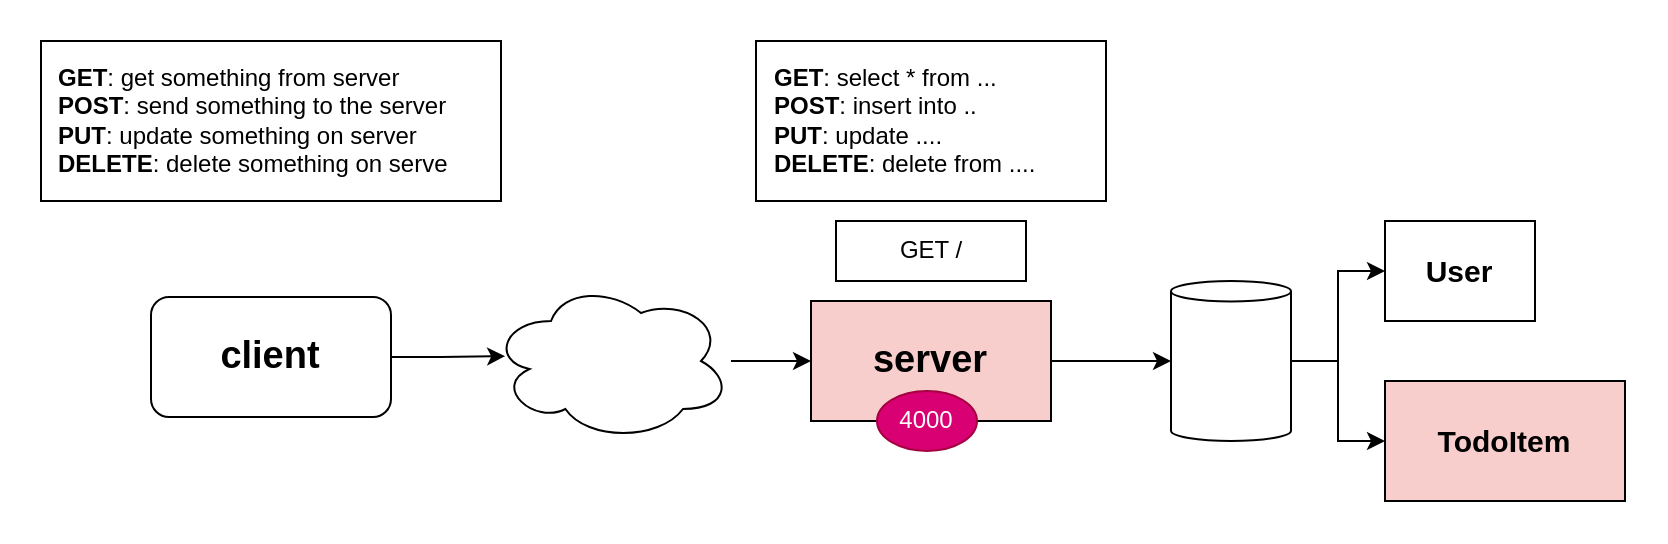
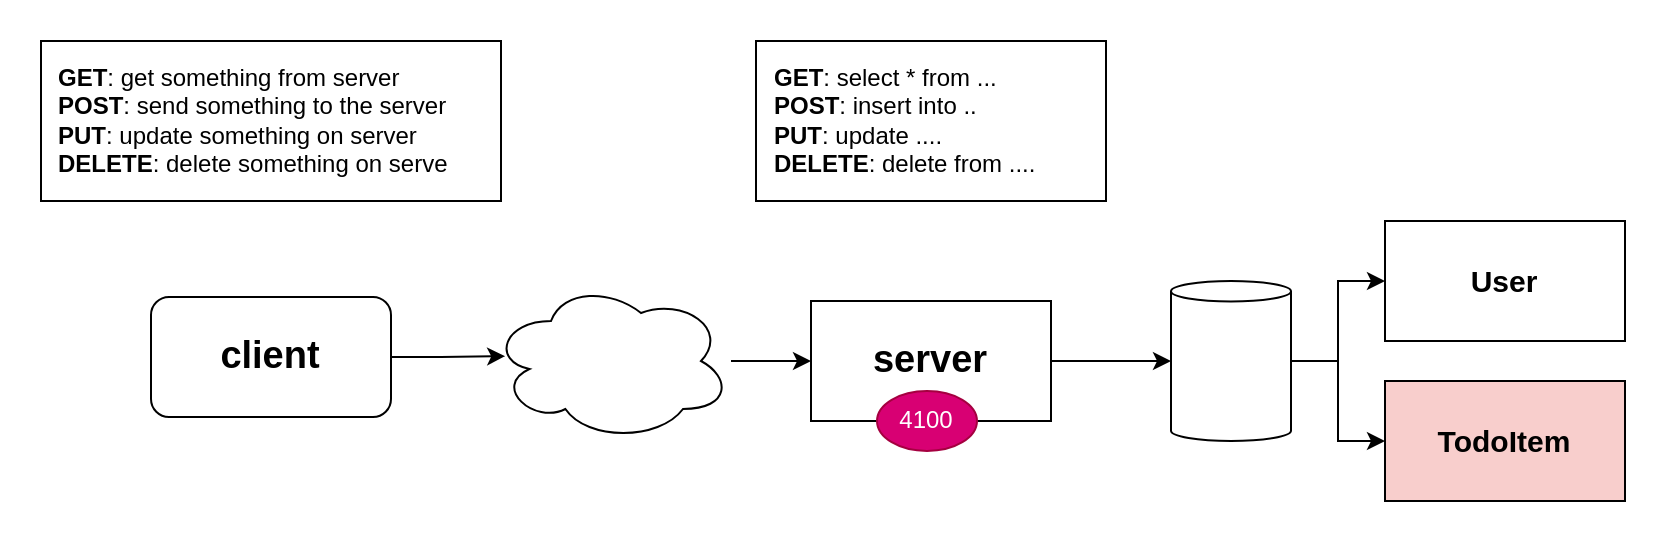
node "GET /": removed
node "User": size 150x100 -> 240x120
node "server": fillcolor #f8cecc -> #ffffff
node "4000": label "4000" -> "4100"
